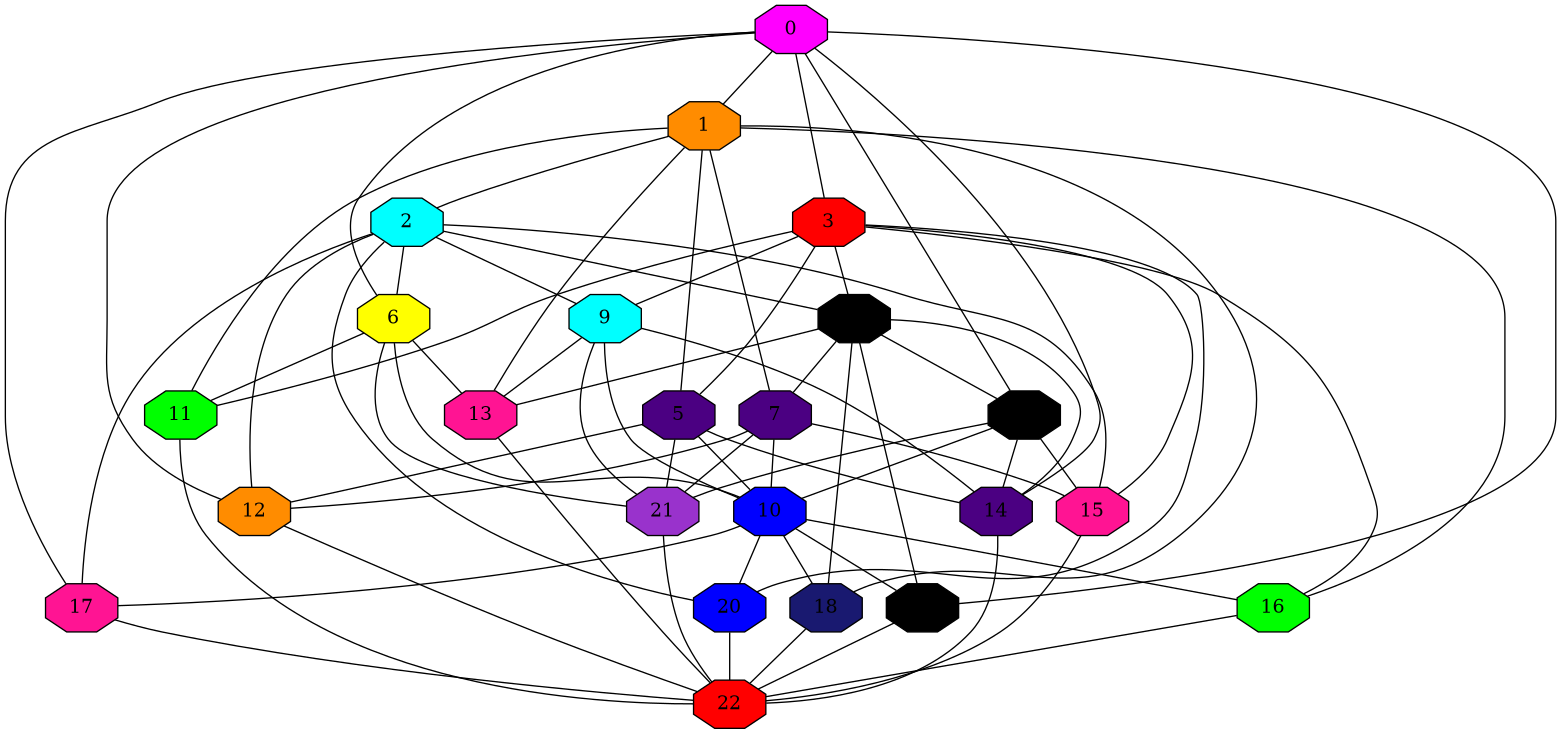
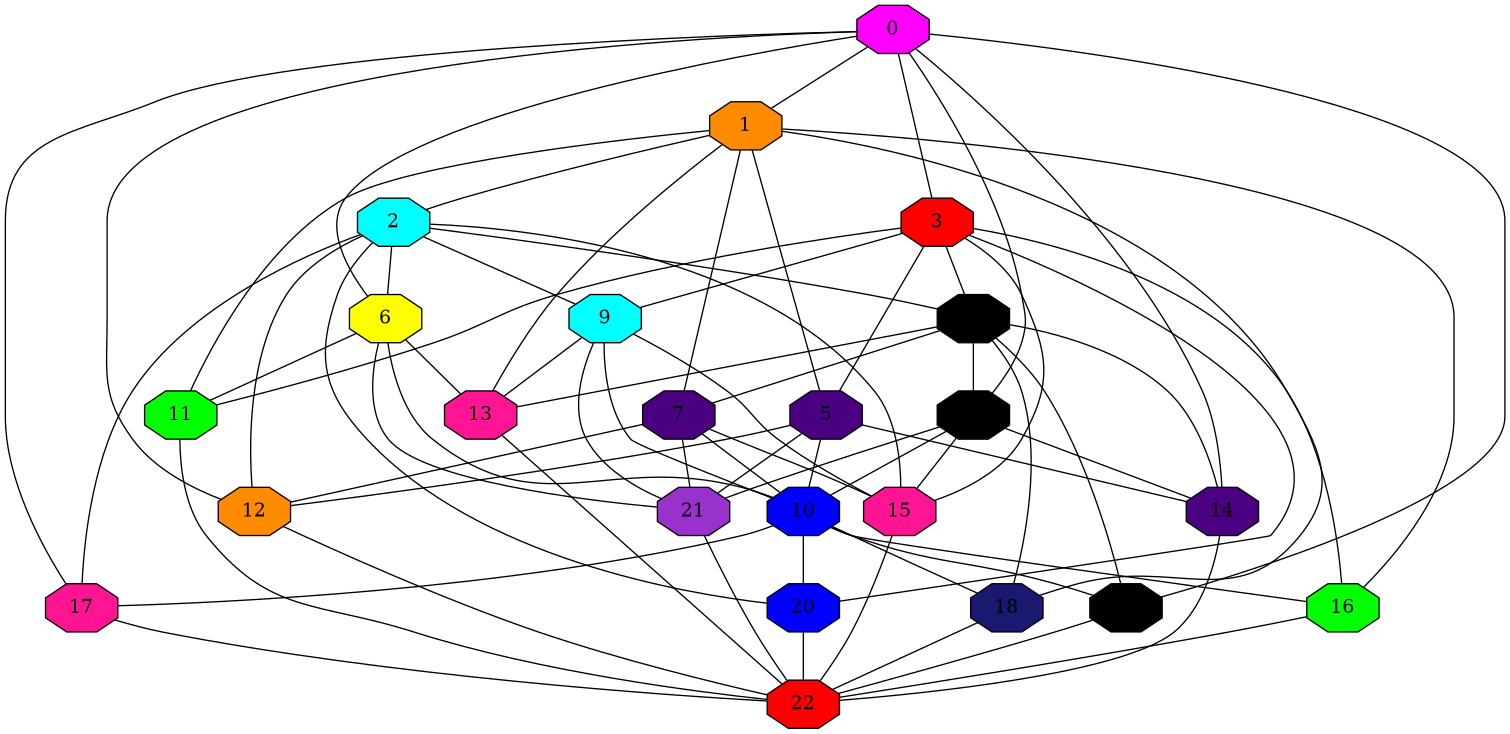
edge "9" -- "14": now "9" -- "15"
